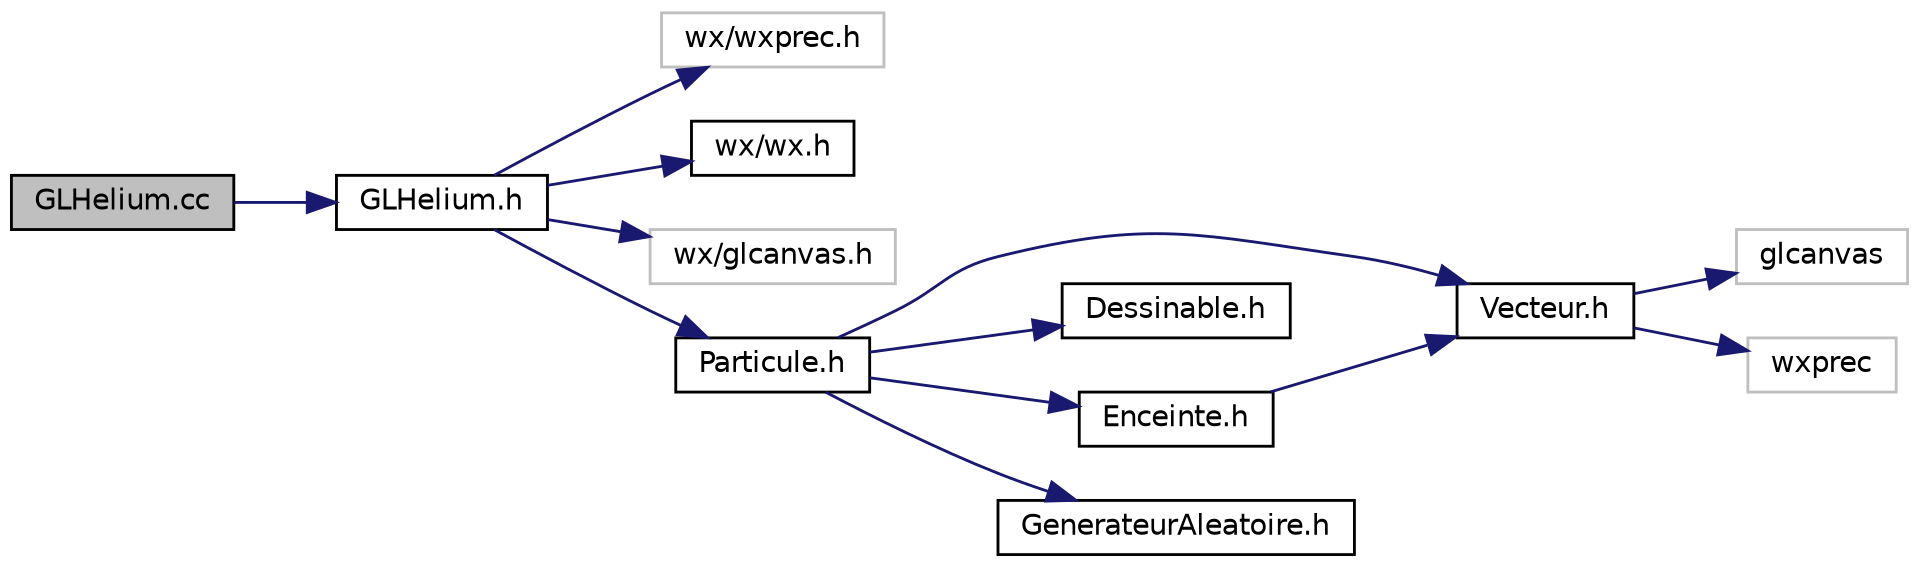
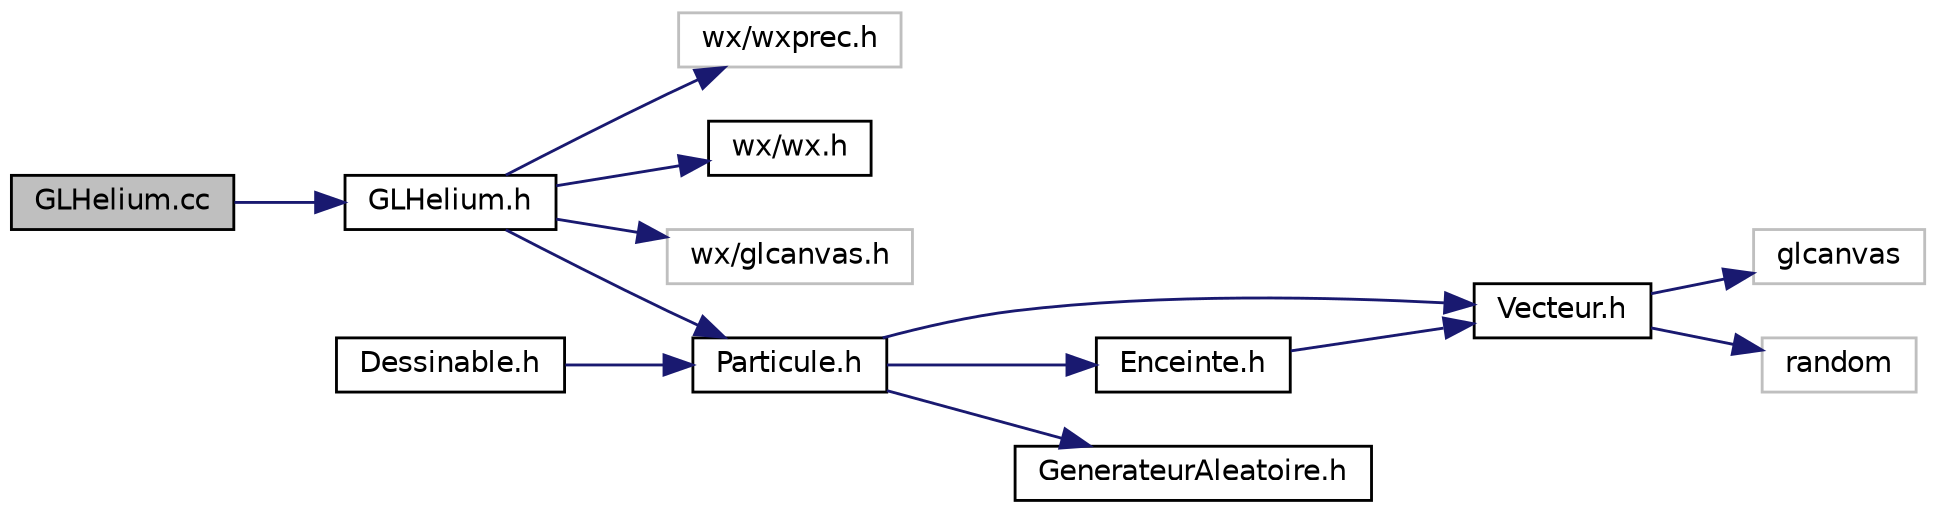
edge "Particule.h" -> "Dessinable.h": reversed
node "wxprec": label "wxprec" -> "random"
